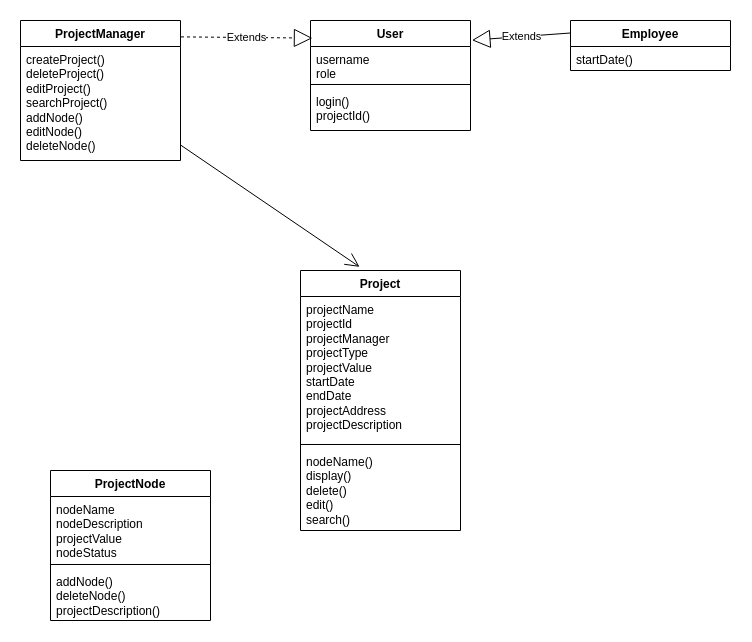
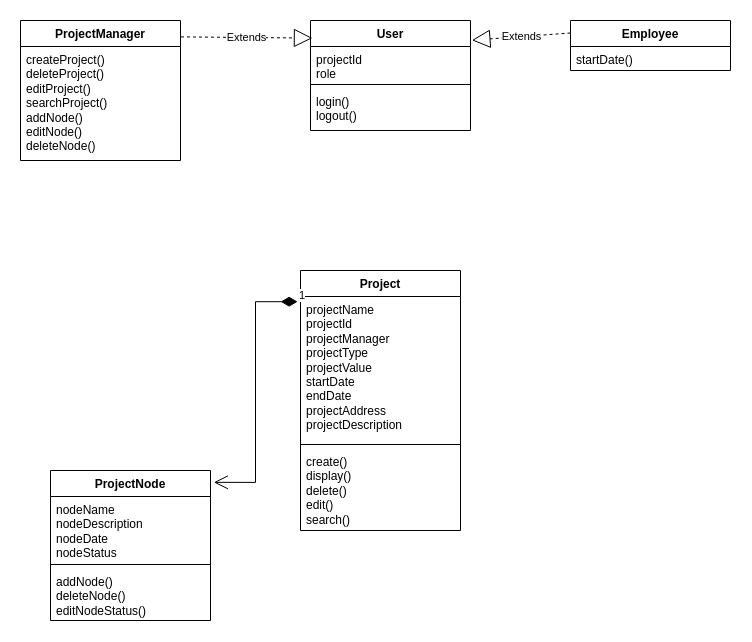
edge "Employee" -> "User": style solid -> dashed
node "username role": label "username role" -> "projectId role"
node "login() projectId()": label "login() projectId()" -> "login() logout()"
edge "ProjectManager" -> "Project": removed
edge "Project" -- "ProjectNode": added, label "1"
node "nodeName() display() delete() edit() search()": label "nodeName() display() delete() edit() search()" -> "create() display() delete() edit() search()"
node "nodeName nodeDescription projectValue nodeStatus": label "nodeName nodeDescription projectValue nodeStatus" -> "nodeName nodeDescription nodeDate nodeStatus"
node "addNode() deleteNode() projectDescription()": label "addNode() deleteNode() projectDescription()" -> "addNode() deleteNode() editNodeStatus()"
